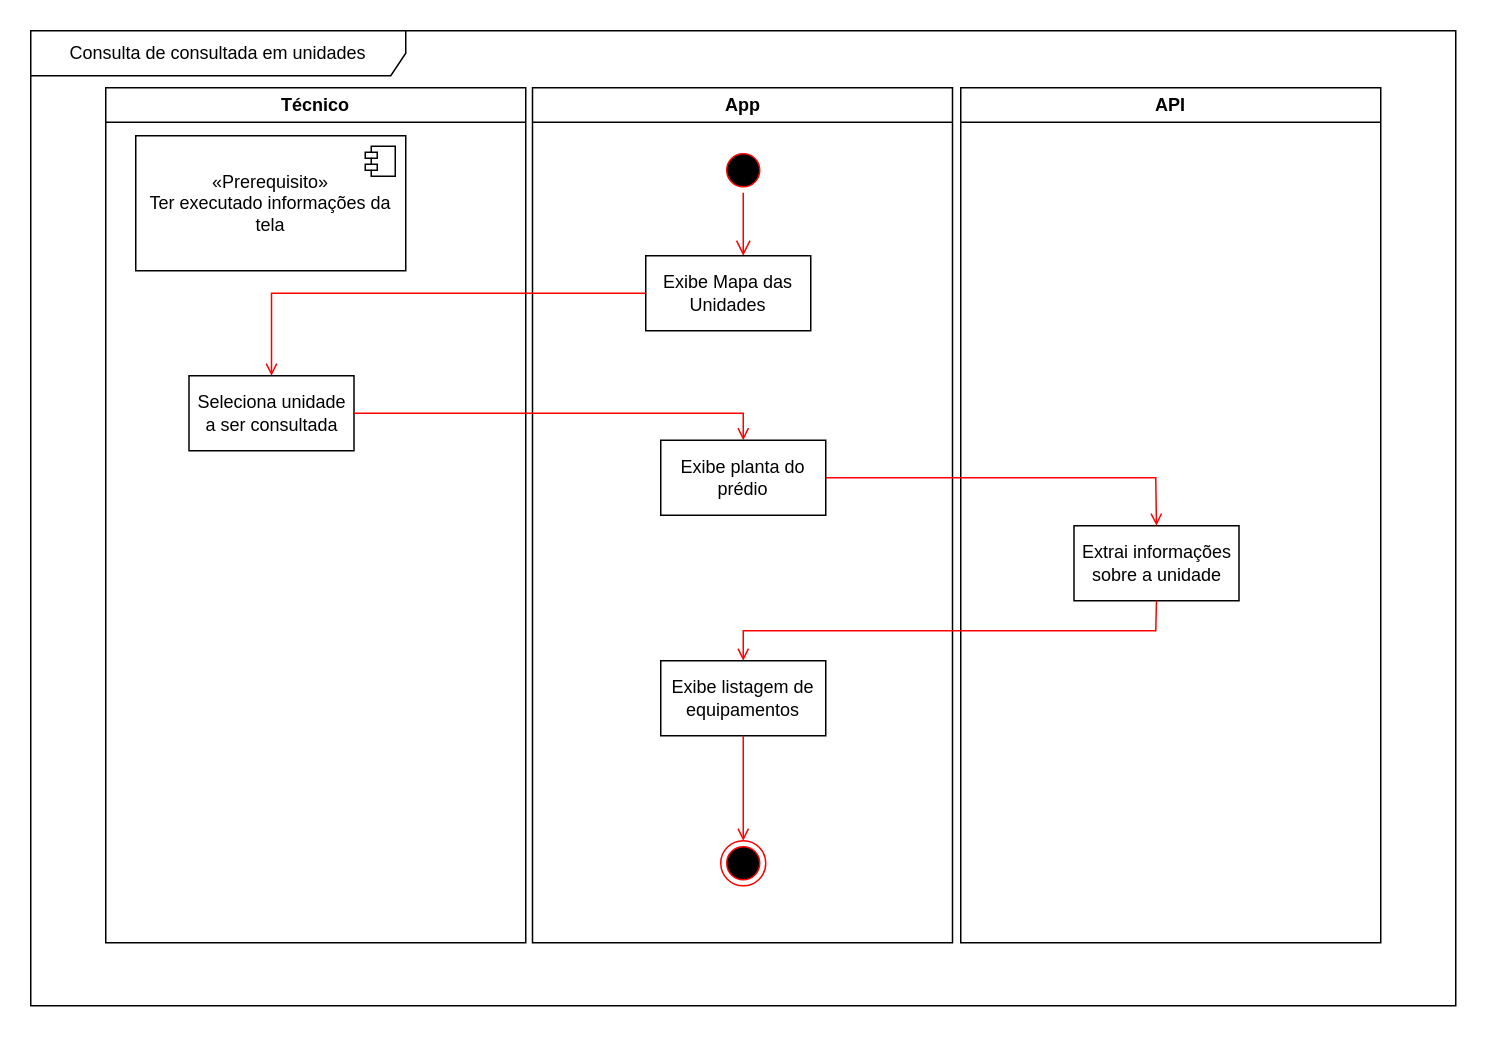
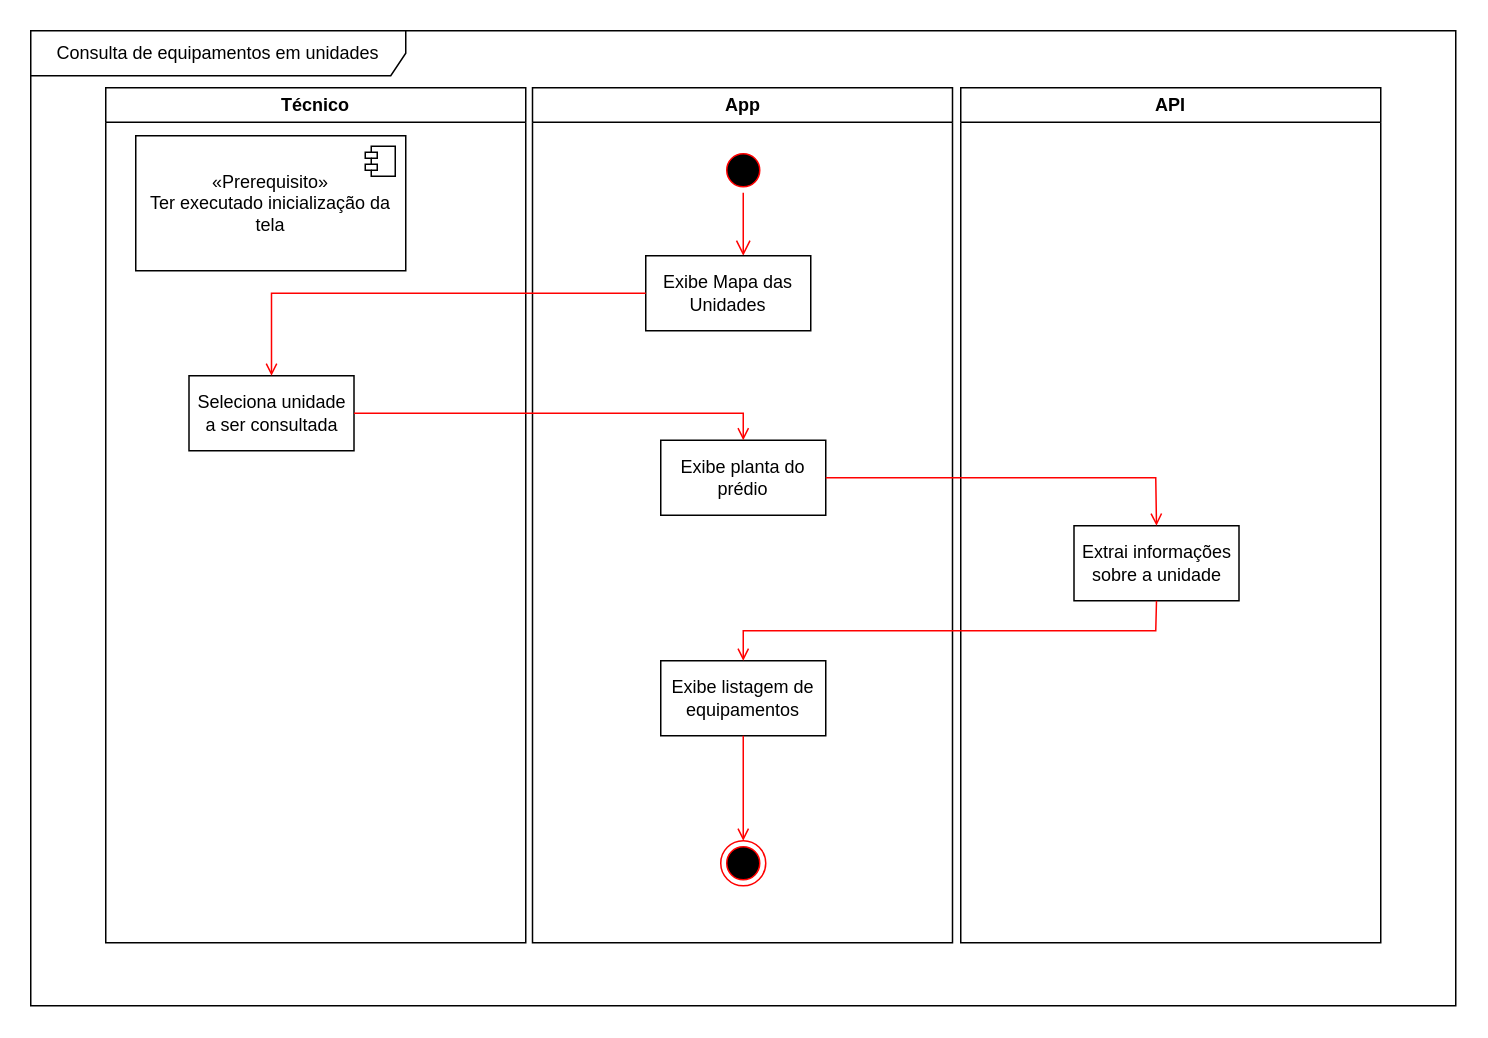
node "Consulta de consultada em unidades": label "Consulta de consultada em unidades" -> "Consulta de equipamentos em unidades"
node "«Prerequisito» Ter executado informações da tela": label "«Prerequisito» Ter executado informações da tela" -> "«Prerequisito» Ter executado inicialização da tela"
